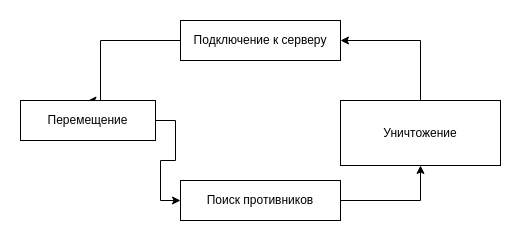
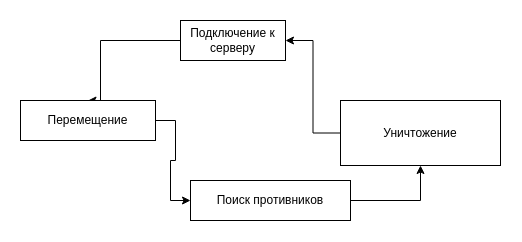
node "Подключение к серверу": size 160x40 -> 105x40
node "Поиск противников": moved (261, 201) -> (271, 201)
